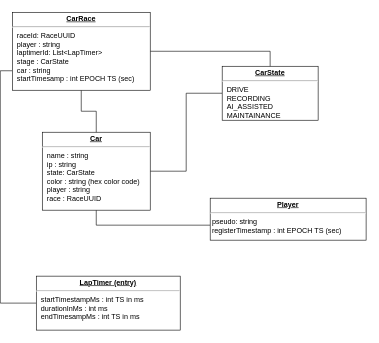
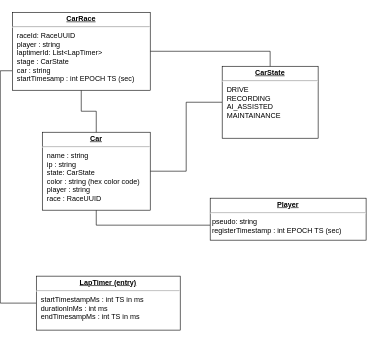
node "CarState DRIVE RECORDING AI_ASSISTED MAINTAINANCE": size 96x54 -> 96x72
